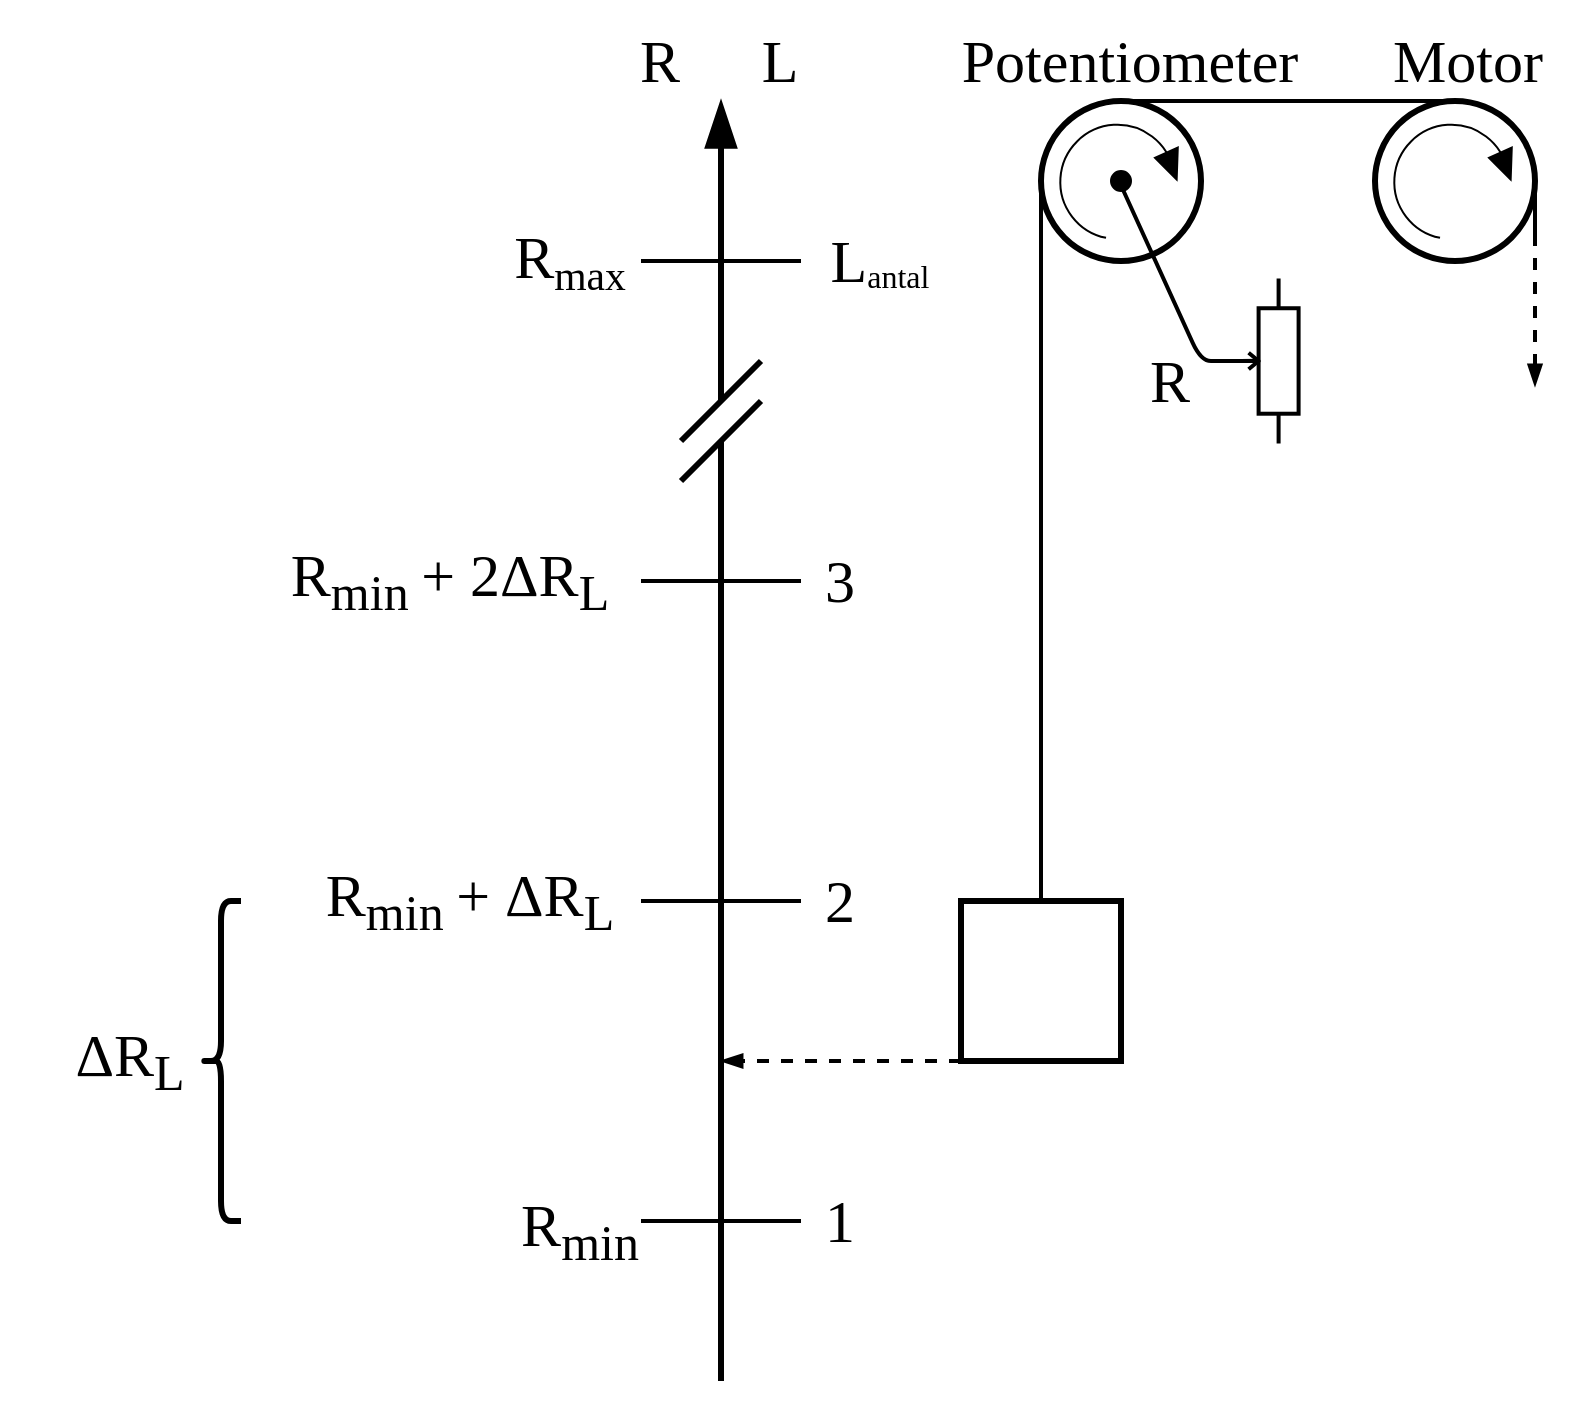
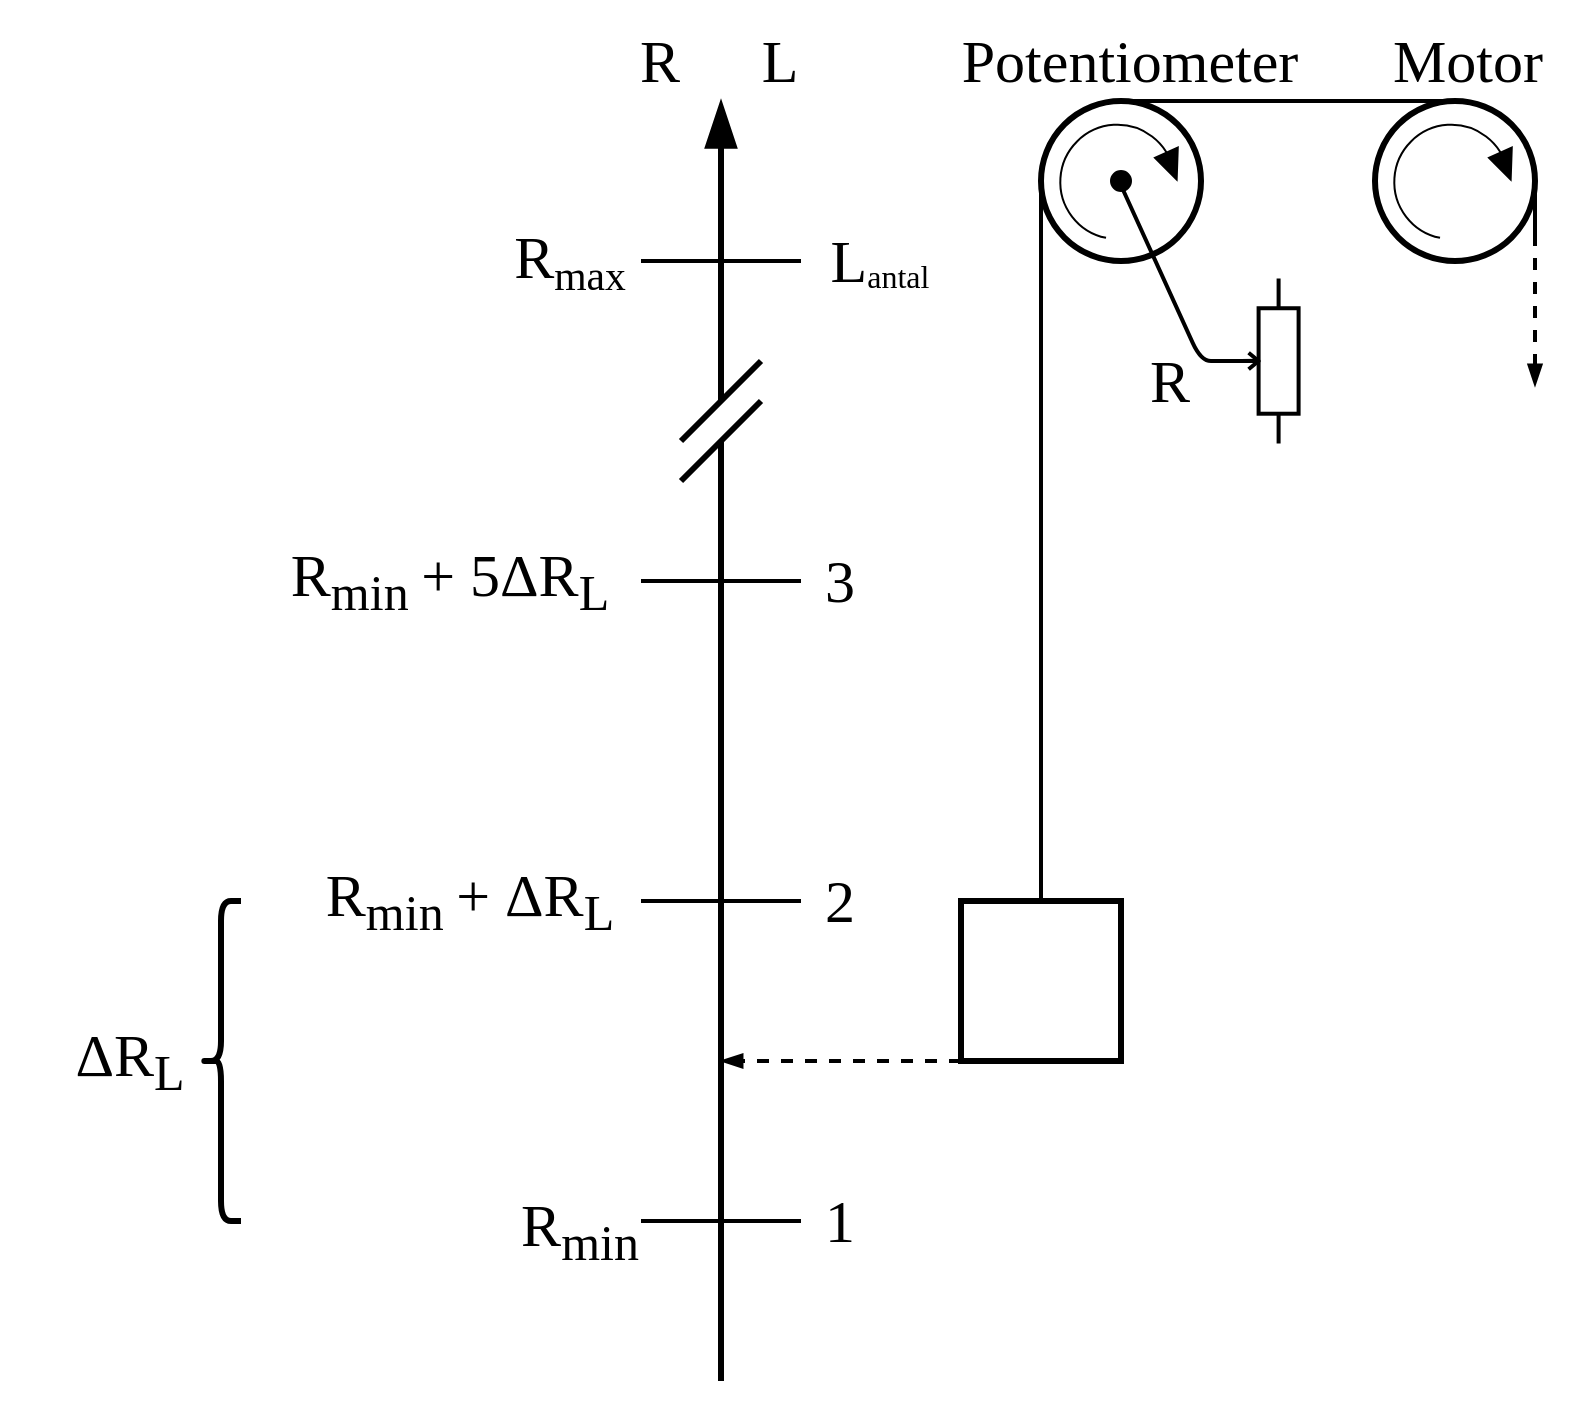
node "Rmin + 2ΔRL": label "Rmin + 2ΔRL" -> "Rmin + 5ΔRL"
